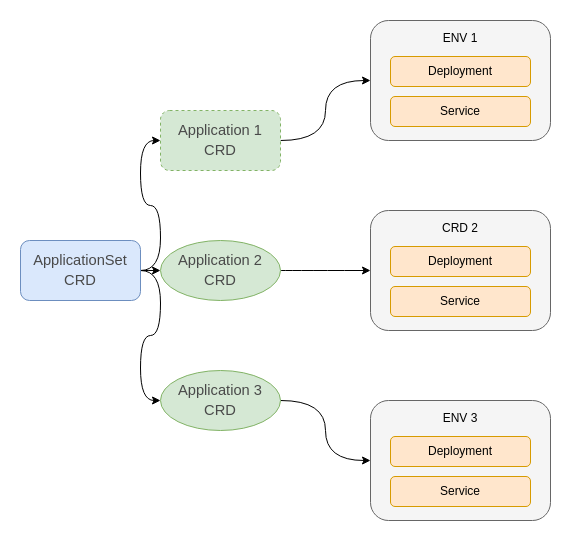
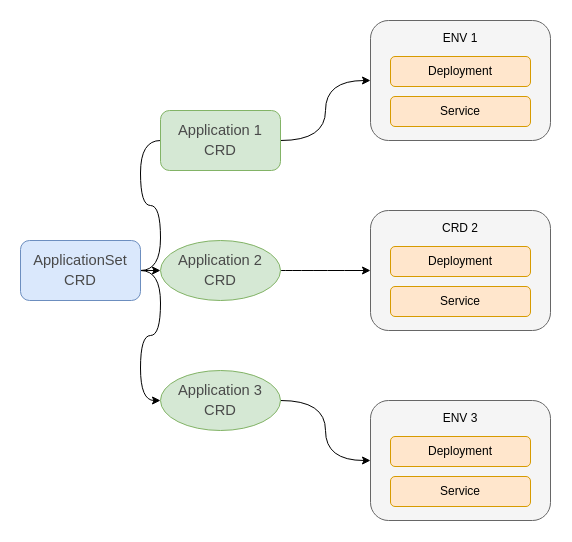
node "Application 1 CRD": style dashed -> solid
edge "ApplicationSet CRD" -> "Application 1 CRD": arrowhead classic -> none
